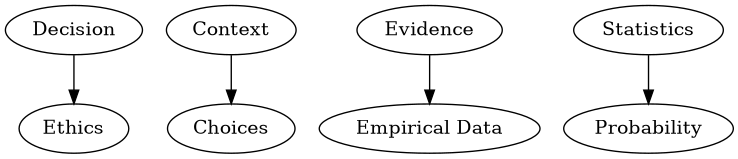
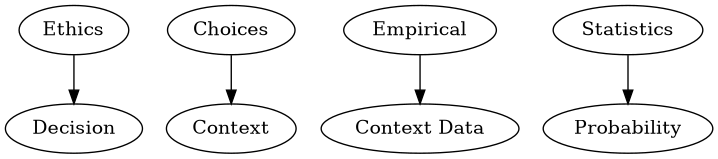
node "Evidence": label "Evidence" -> "Empirical"
edge "Decision" -> "Ethics": reversed
edge "Context" -> "Choices": reversed
node "Empirical Data": label "Empirical Data" -> "Context Data"
